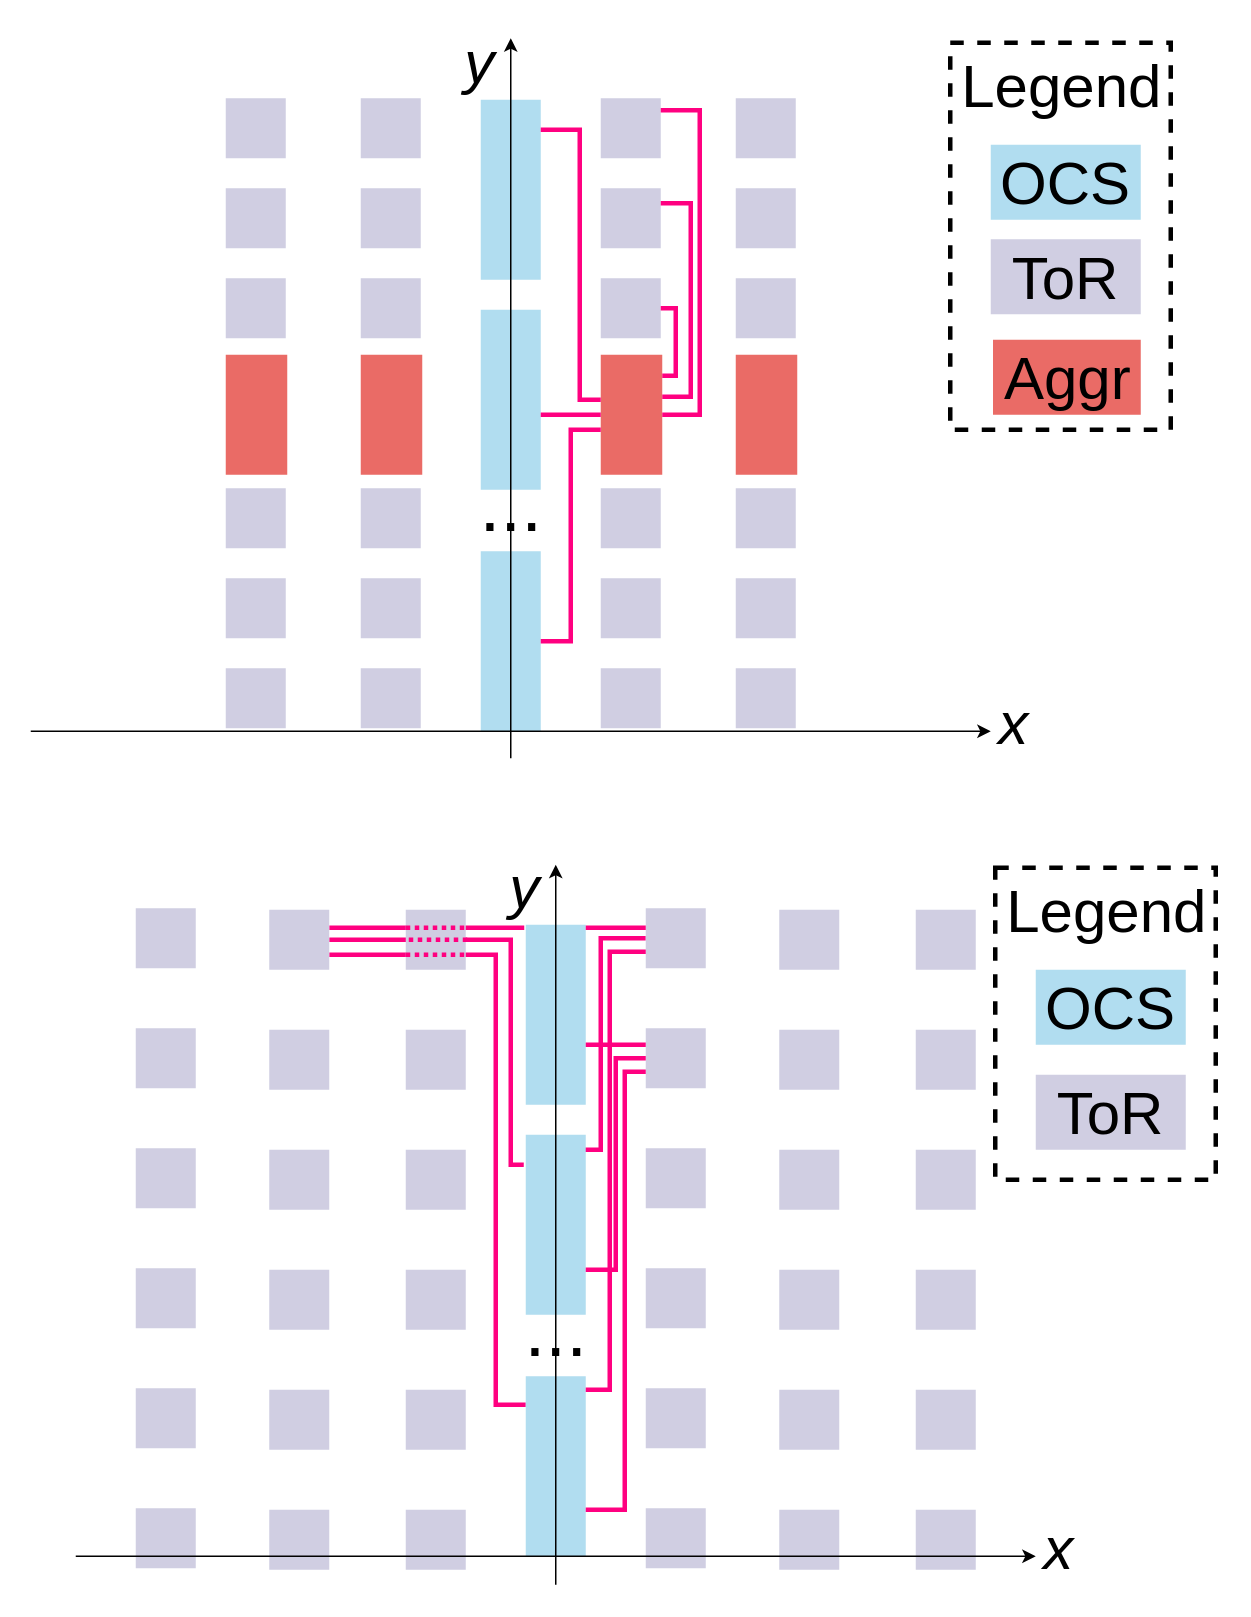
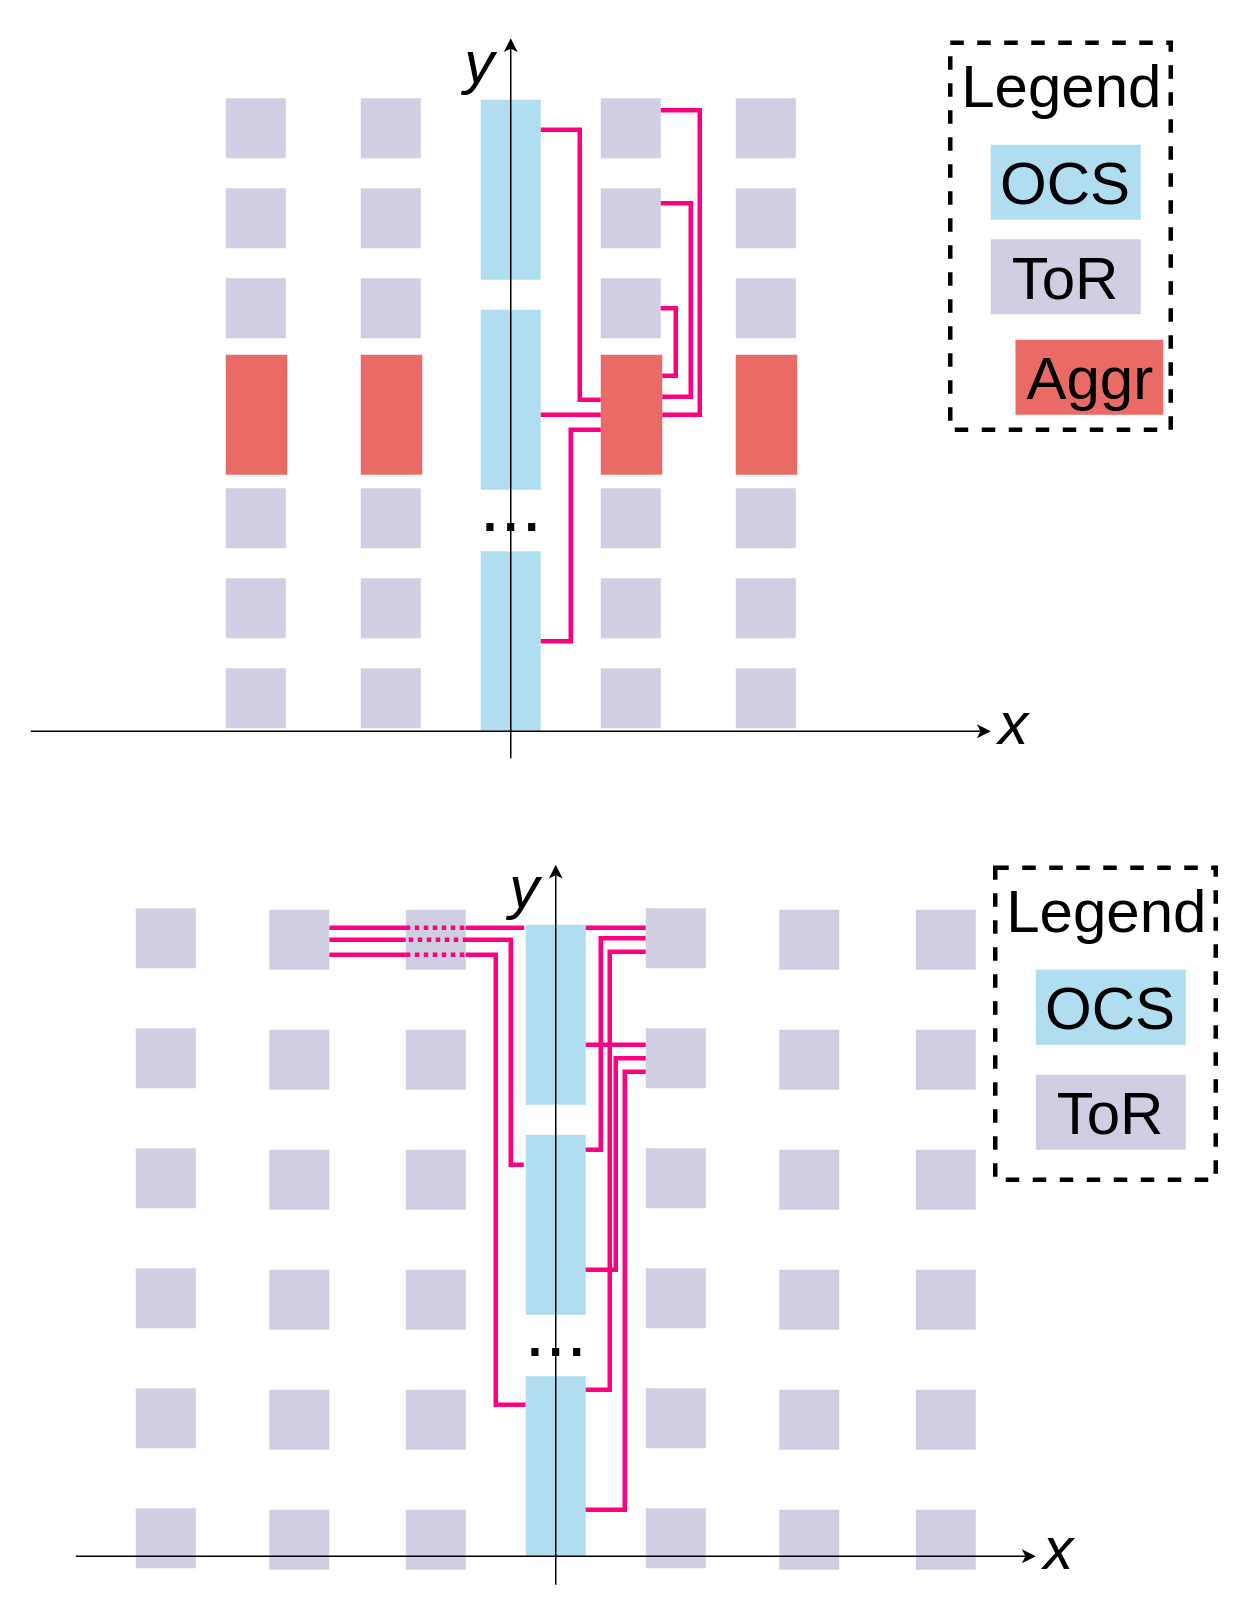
node "Aggr": moved (1067, 377) -> (1089, 377)
